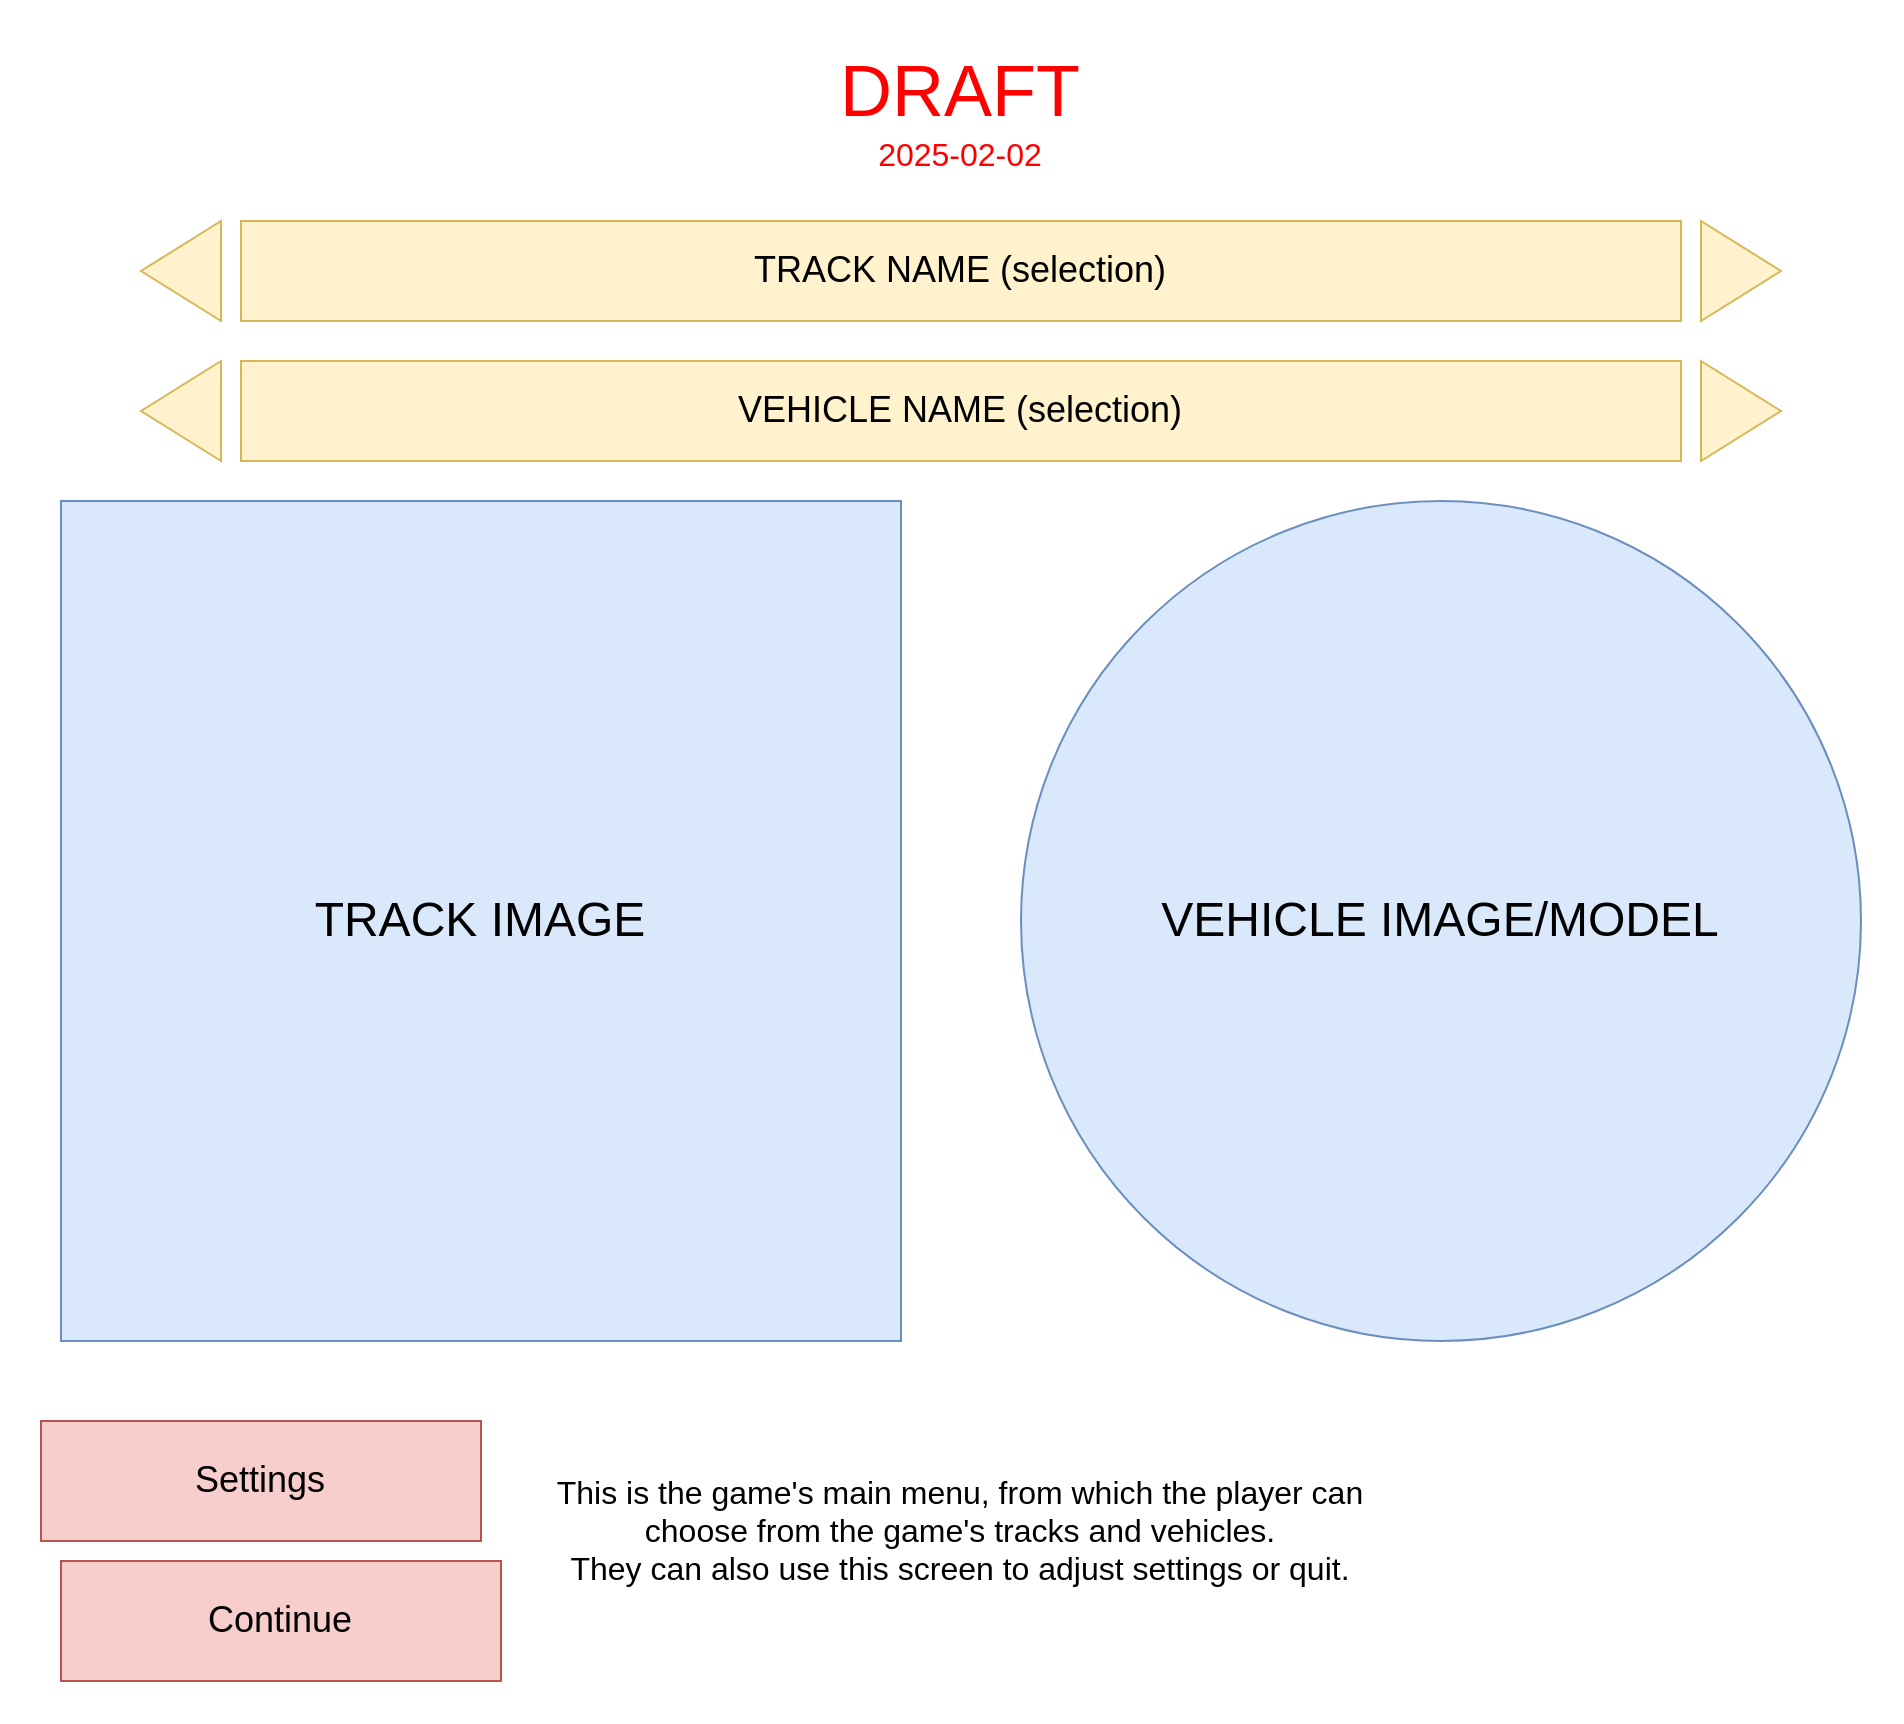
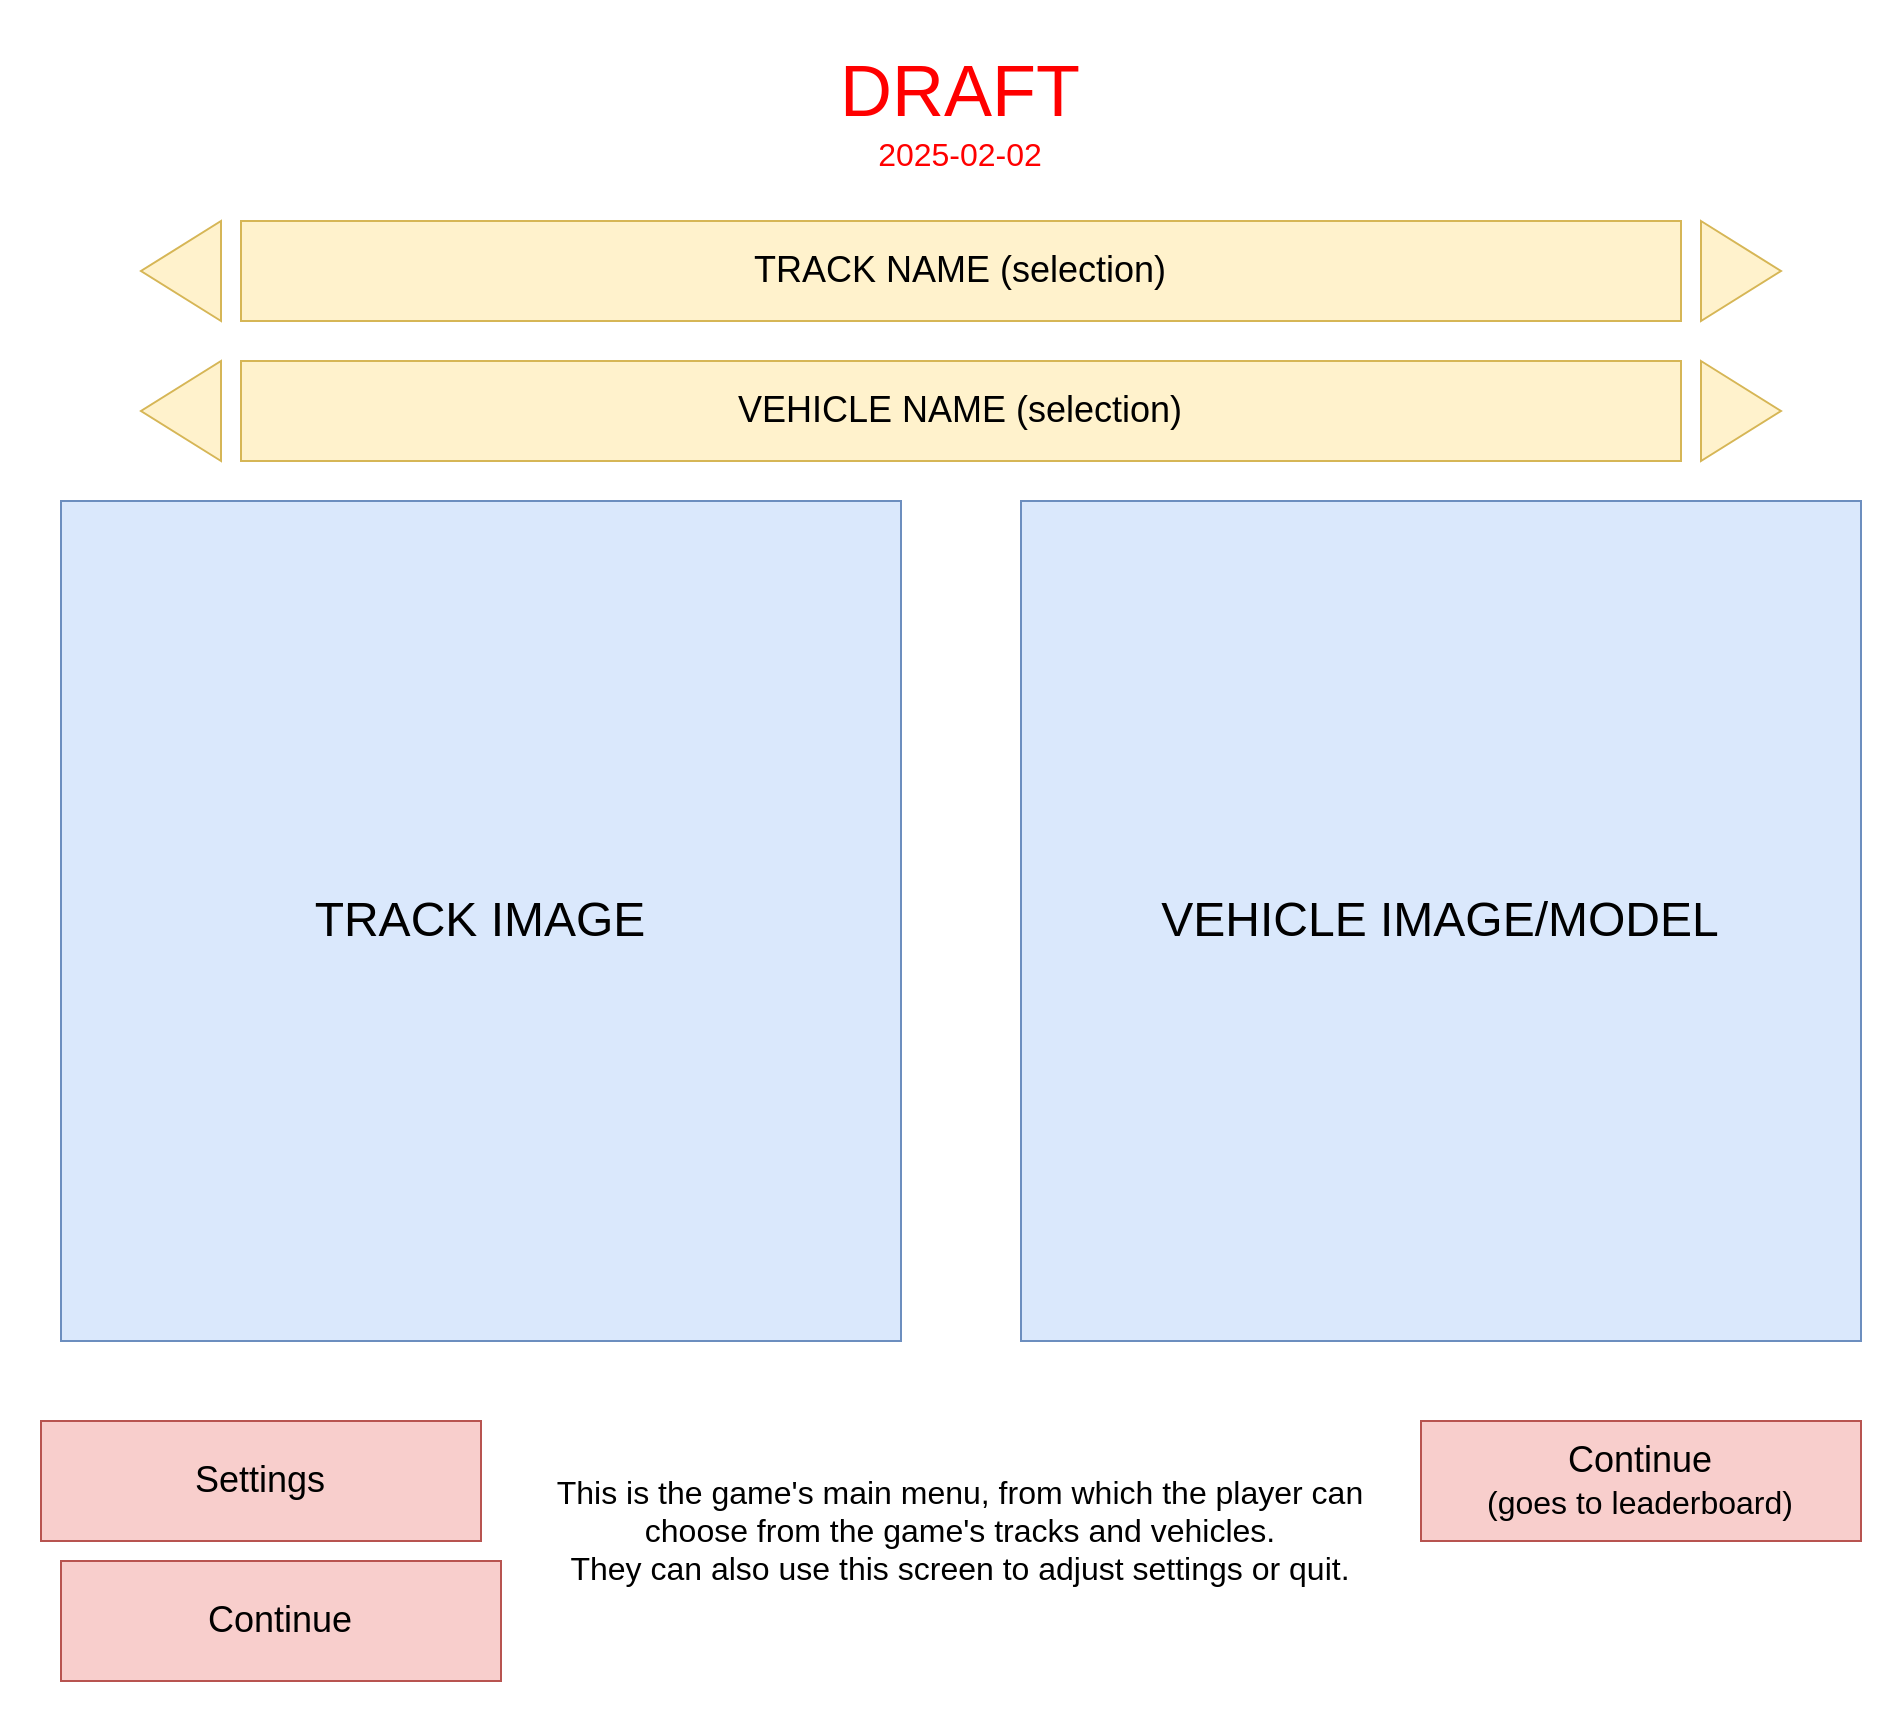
node "VEHICLE IMAGE/MODEL": shape ellipse -> rectangle
node "Continue (goes to leaderboard)": added
